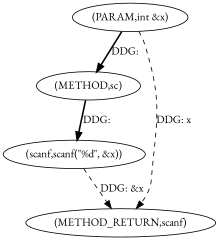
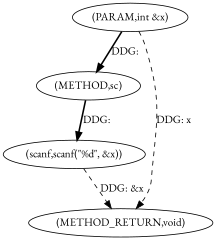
node "(METHOD_RETURN,scanf)": label "(METHOD_RETURN,scanf)" -> "(METHOD_RETURN,void)"
